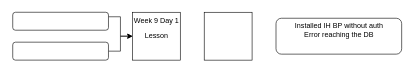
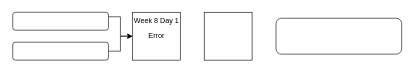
node "Week 9 Day 1": label "Week 9 Day 1" -> "Week 8 Day 1"
node "Installed IH BP without auth Error reaching the DB": removed
node "Lesson": label "Lesson" -> "Error"
